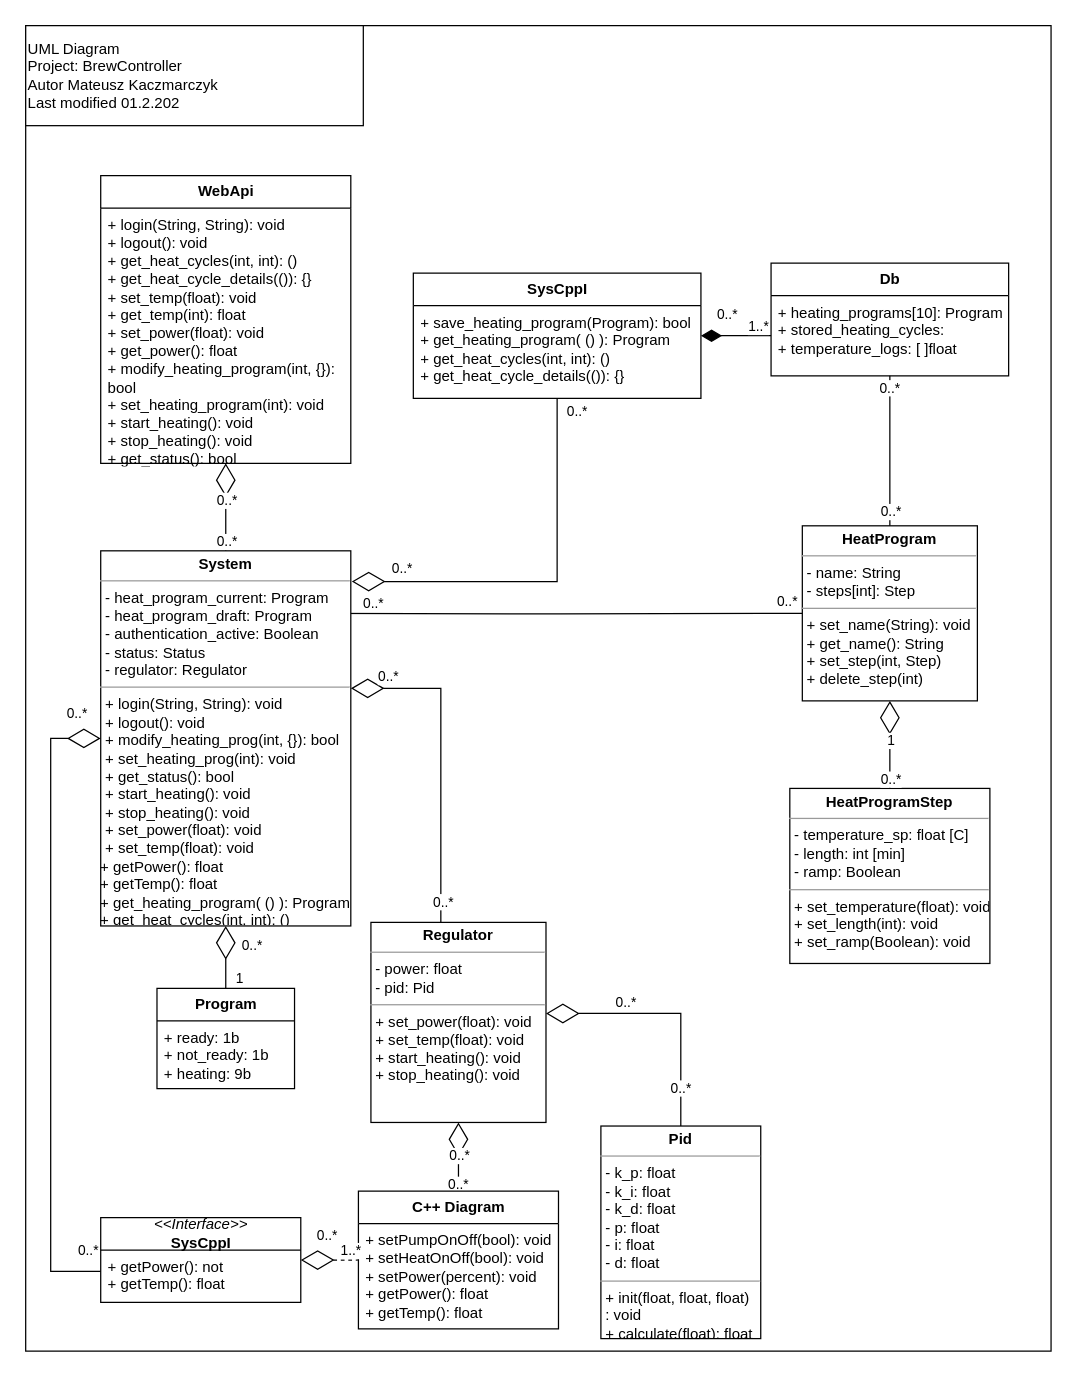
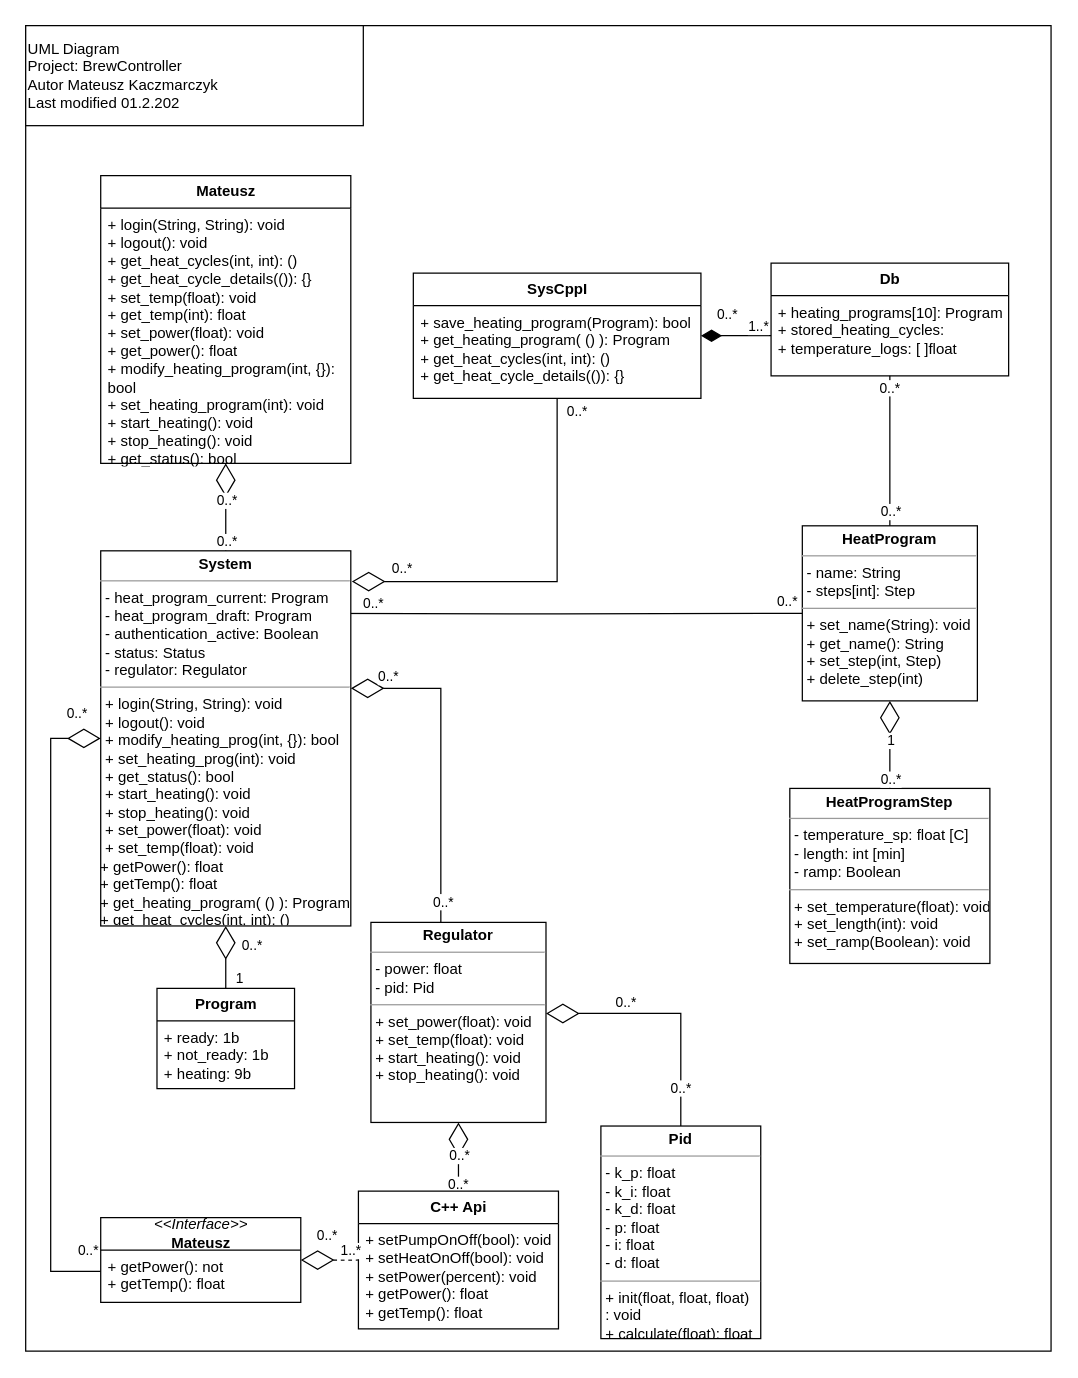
node "WebApi": label "WebApi" -> "Mateusz"
node "C++ Diagram": label "C++ Diagram" -> "C++ Api"
node "<<Interface>> SysCppI": label "<<Interface>> SysCppI" -> "<<Interface>> Mateusz"
